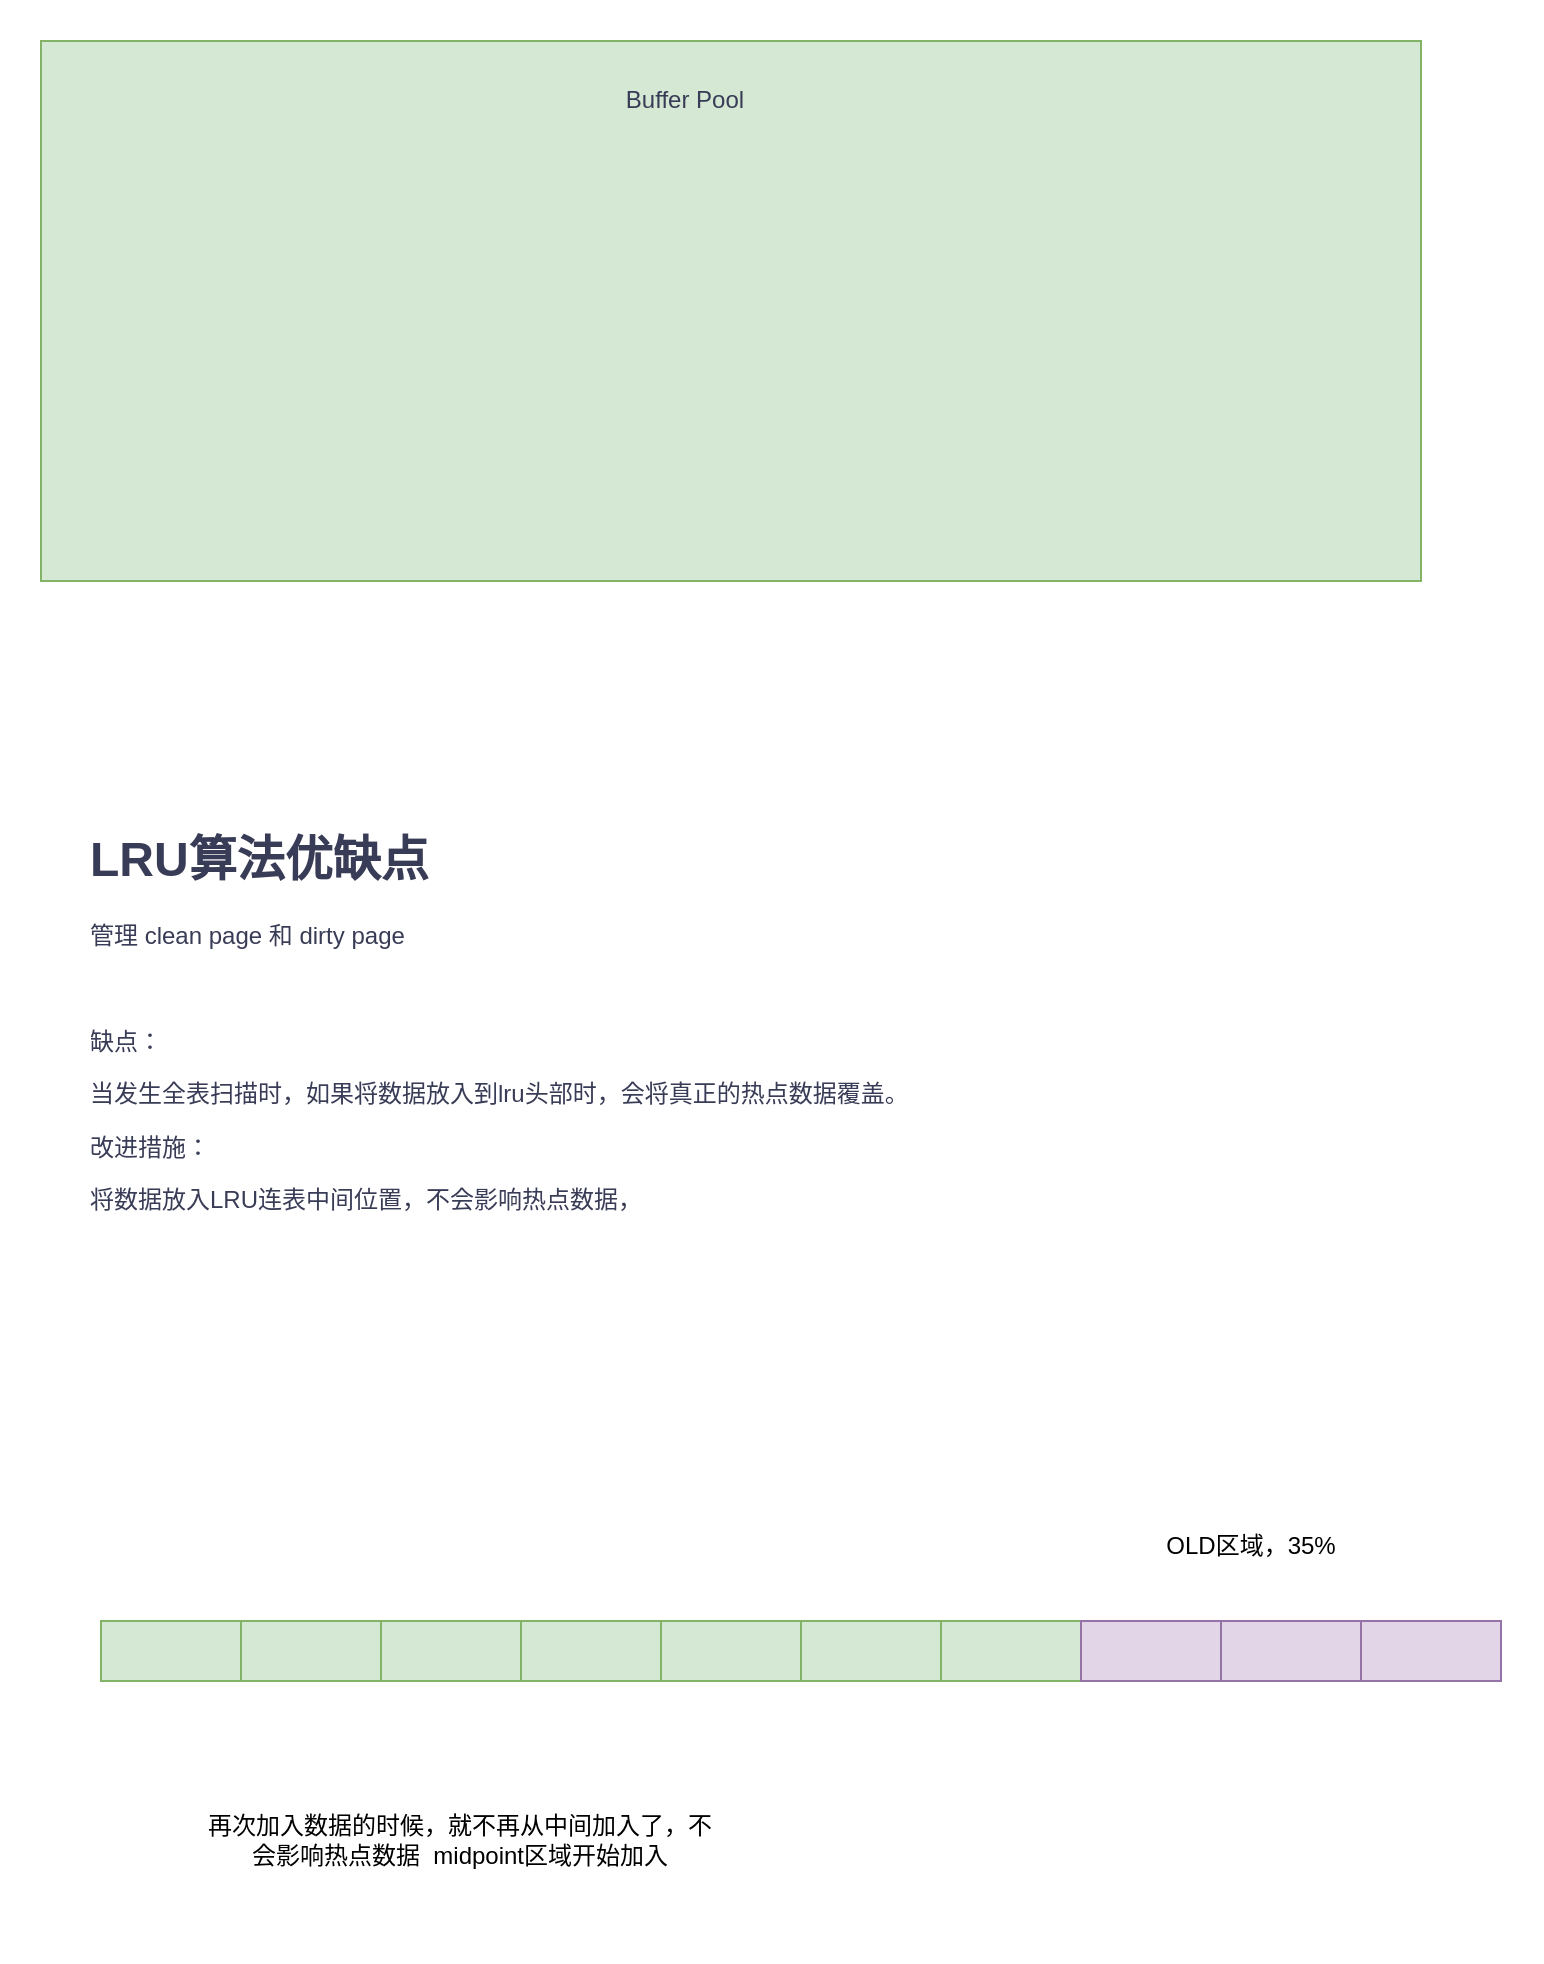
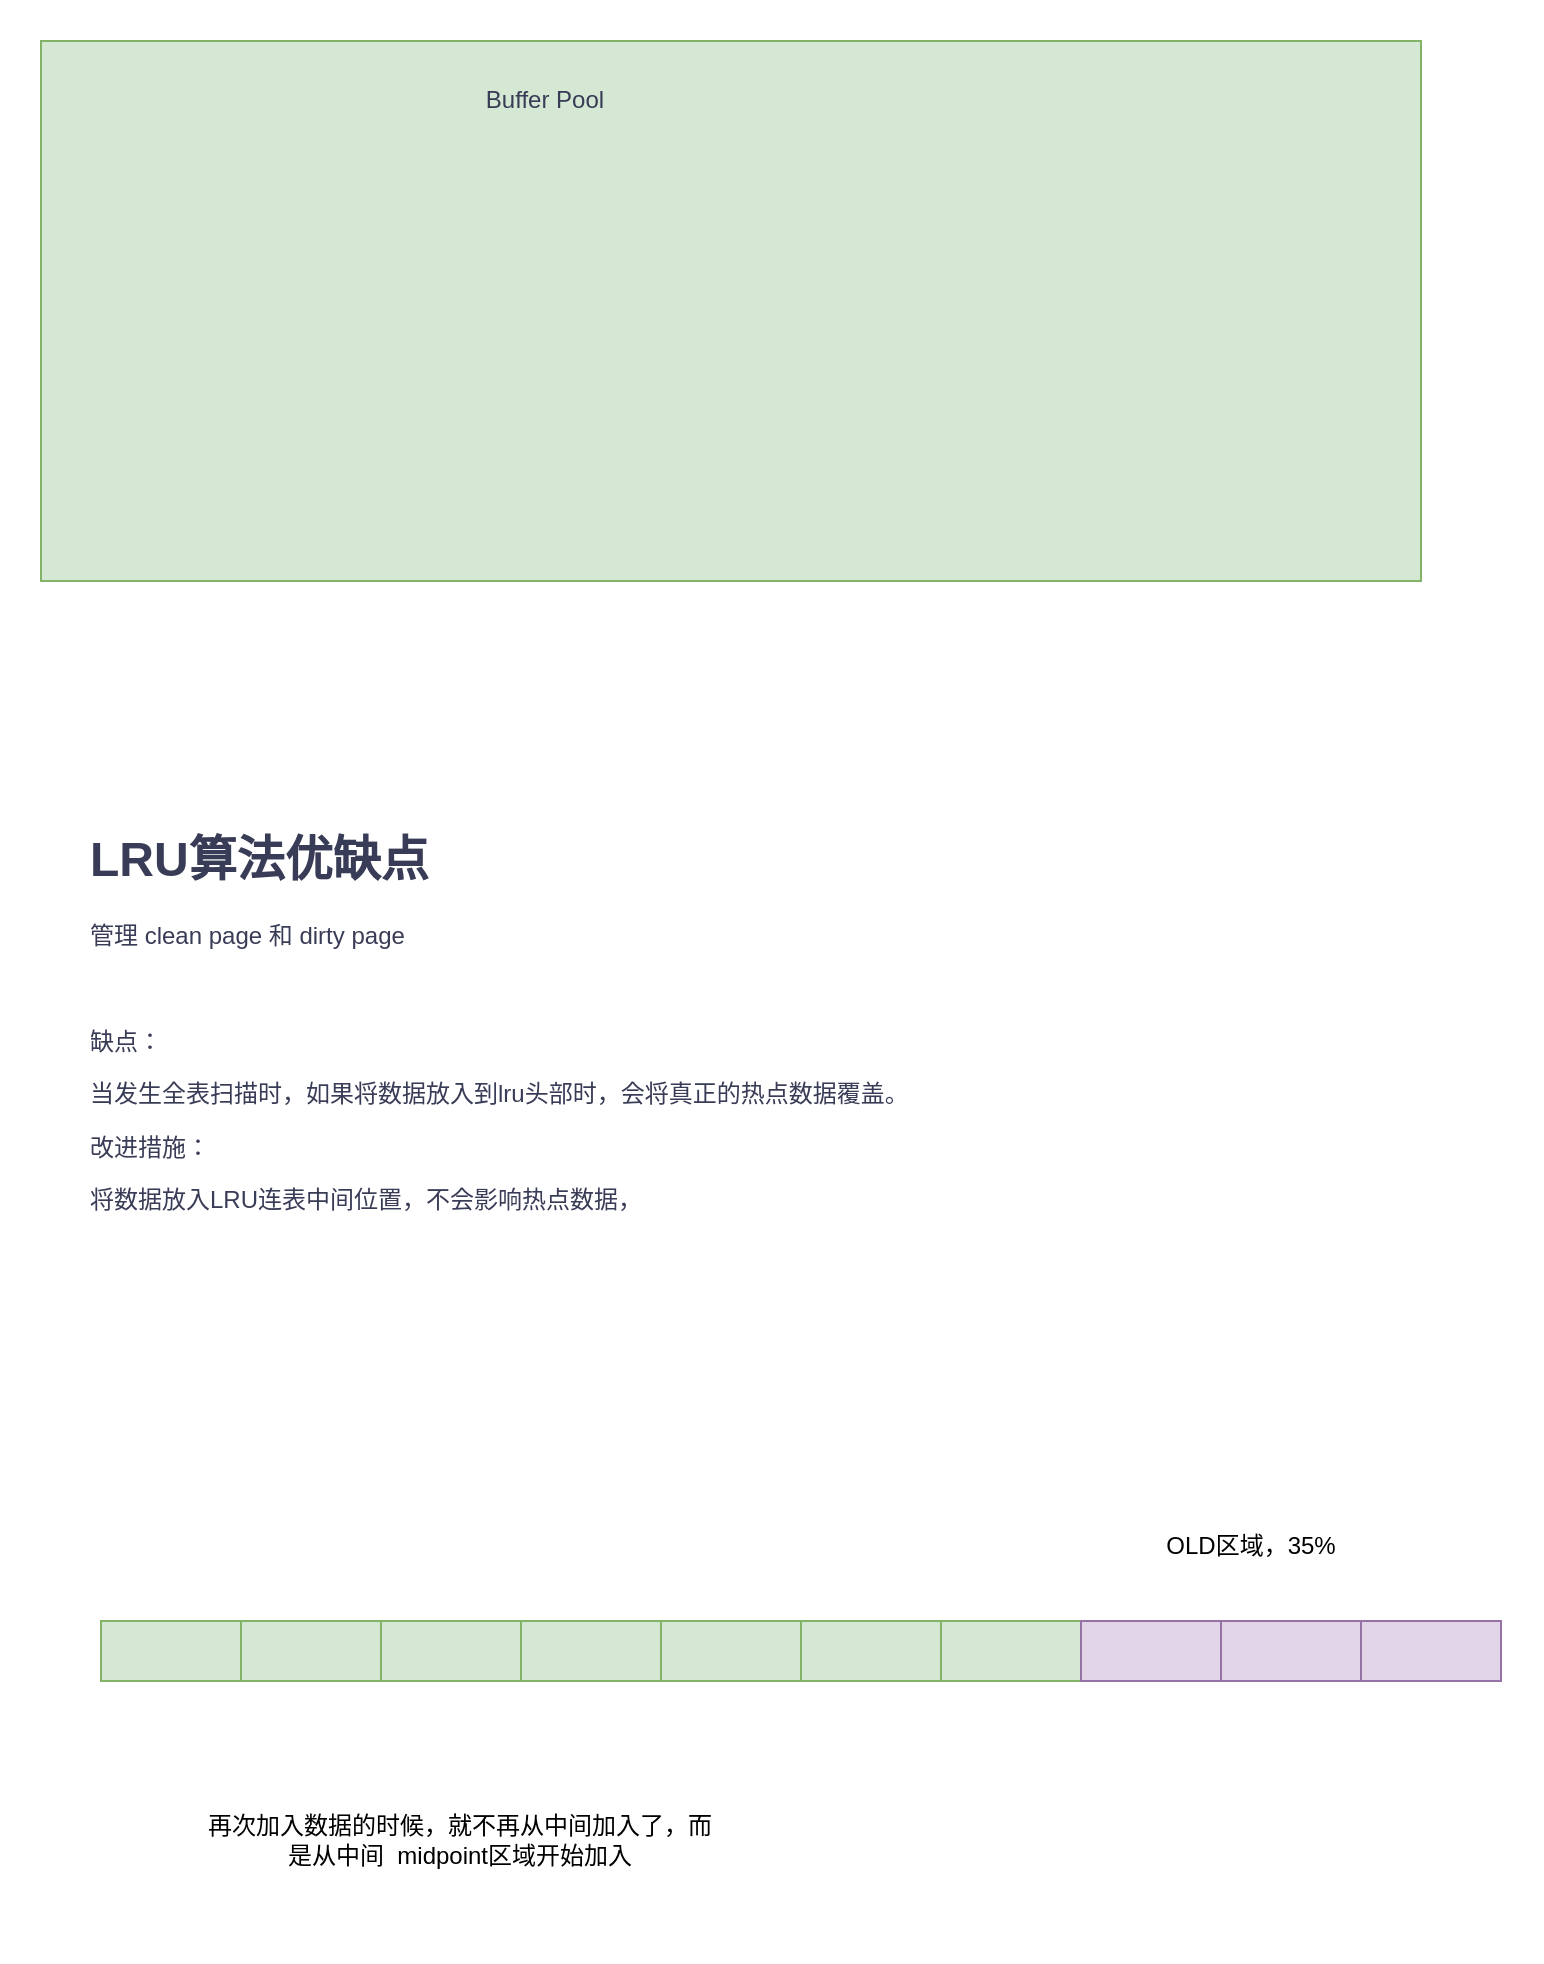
node "Buffer Pool": moved (686, 101) -> (546, 101)
node "再次加入数据的时候，就不再从中间加入了，不会影响热点数据 midpoint区域开始加入": label "再次加入数据的时候，就不再从中间加入了，不会影响热点数据 midpoint区域开始加入" -> "再次加入数据的时候，就不再从中间加入了，而是从中间 midpoint区域开始加入"
